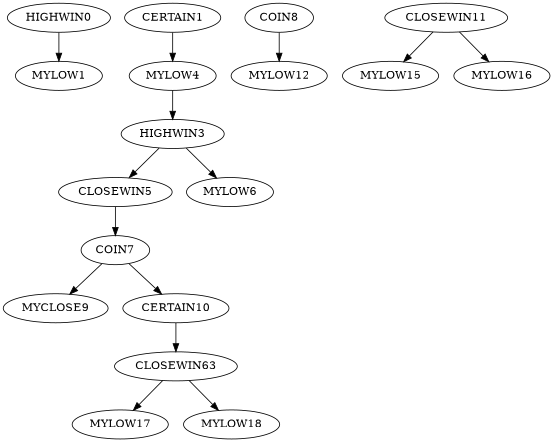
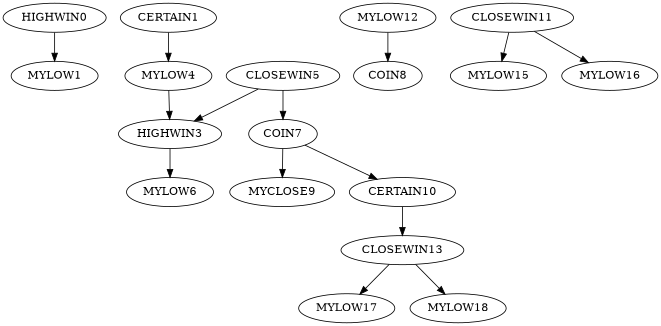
edge "COIN8" -> "MYLOW12": reversed
edge "HIGHWIN3" -> "CLOSEWIN5": reversed
node "CLOSEWIN63": label "CLOSEWIN63" -> "CLOSEWIN13"
